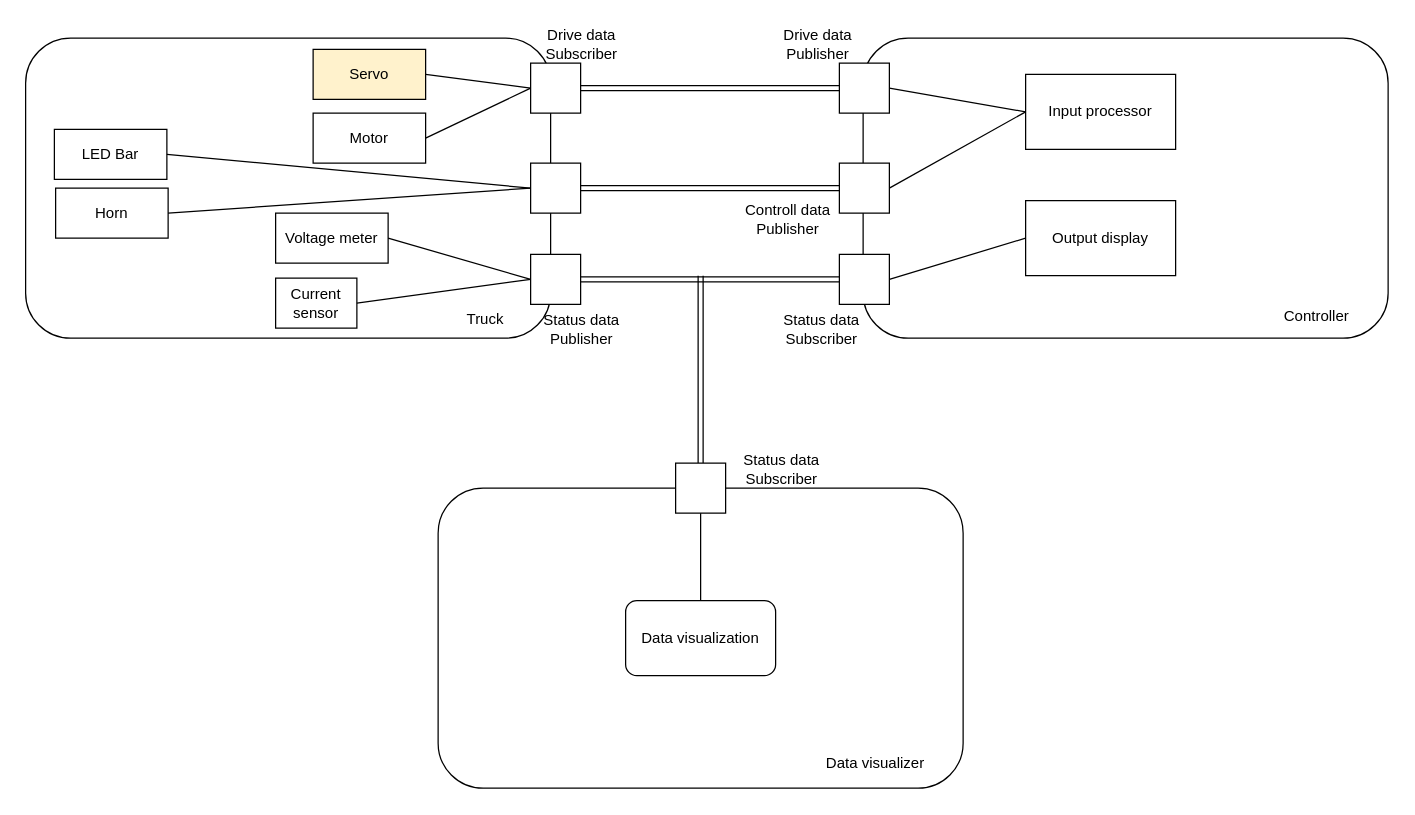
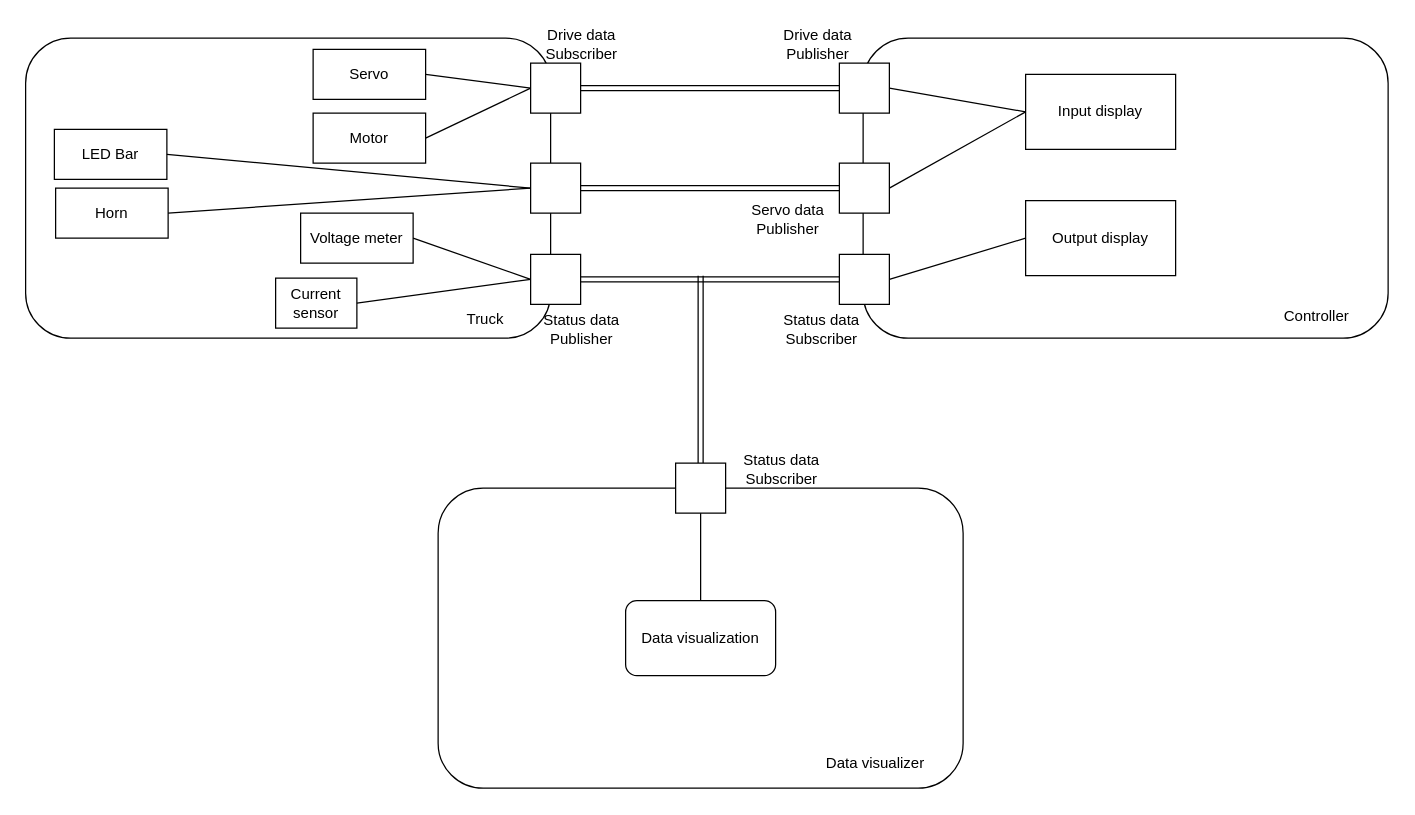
node "Servo": fillcolor #fff2cc -> #ffffff
node "Input processor": label "Input processor" -> "Input display"
node "Controll data Publisher": label "Controll data Publisher" -> "Servo data Publisher"
node "Voltage meter": moved (332, 238) -> (357, 238)
